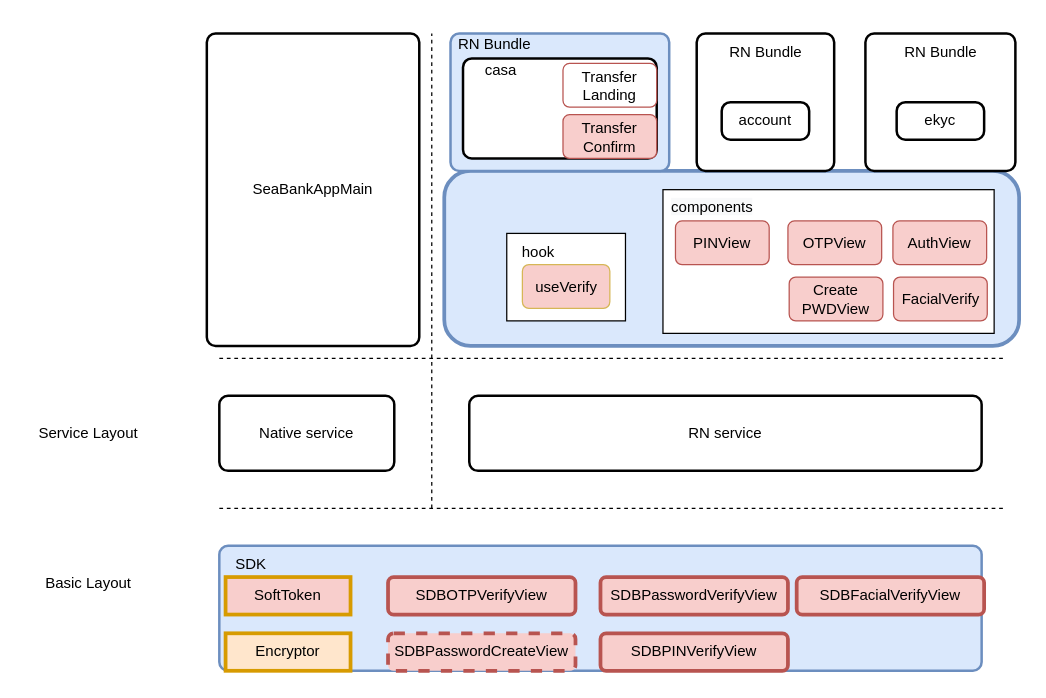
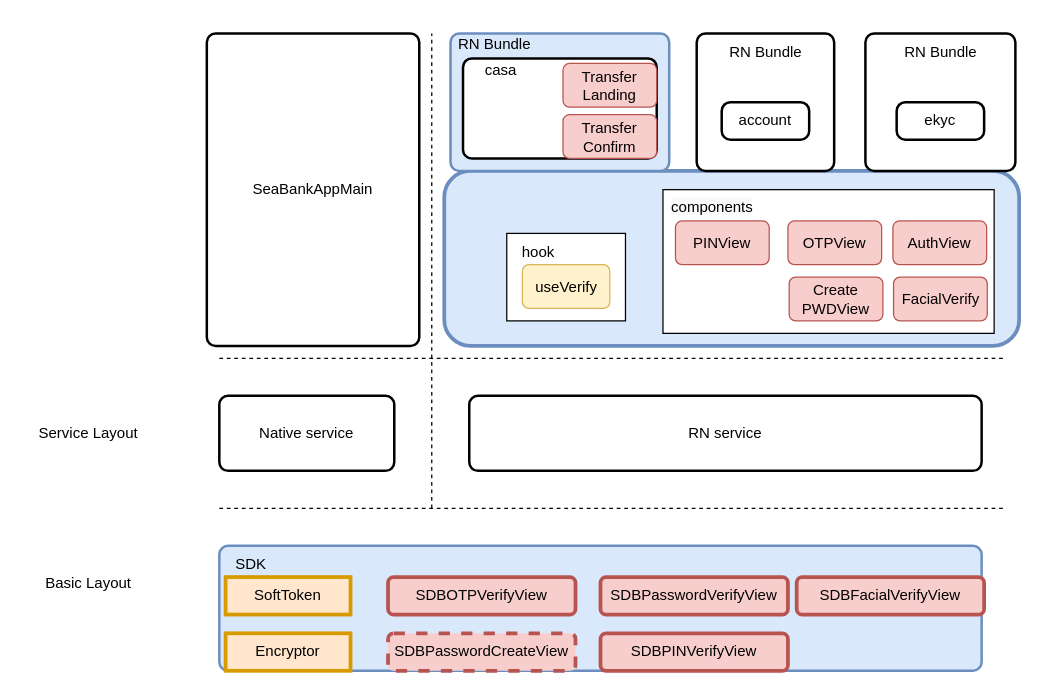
node "Transfer Landing": fillcolor #ffffff -> #f8cecc
node "useVerify": fillcolor #f8cecc -> #fff2cc
node "SoftToken": fillcolor #f8cecc -> #ffe6cc
